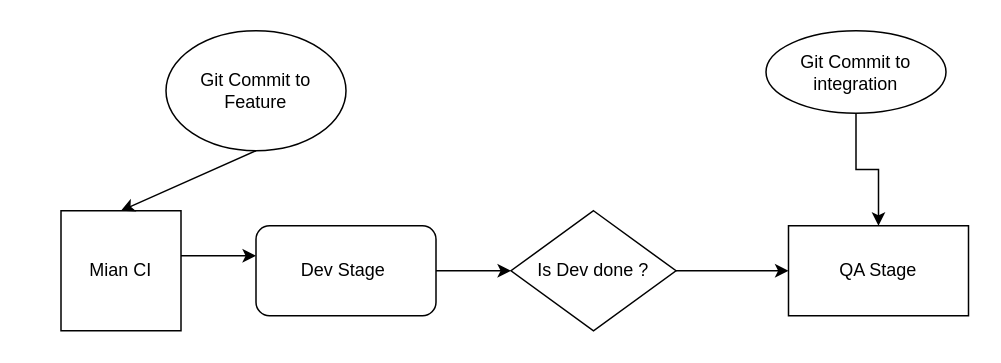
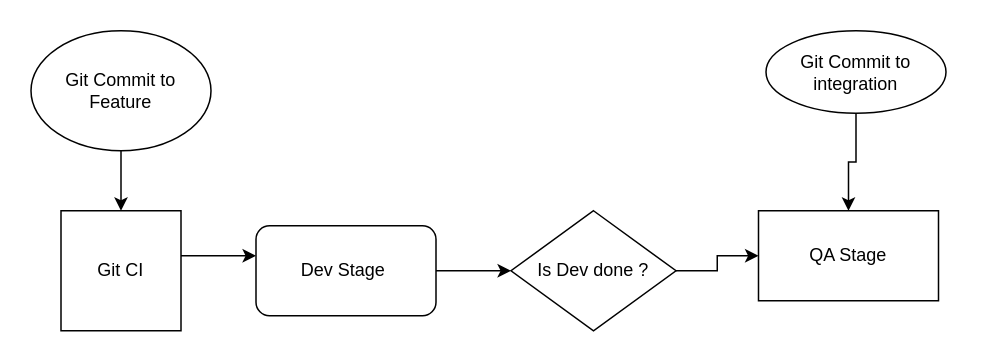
node "Git Commit to Feature": moved (256, 91) -> (121, 91)
node "Mian CI": label "Mian CI" -> "Git CI"
node "QA Stage": moved (878, 271) -> (848, 256)
